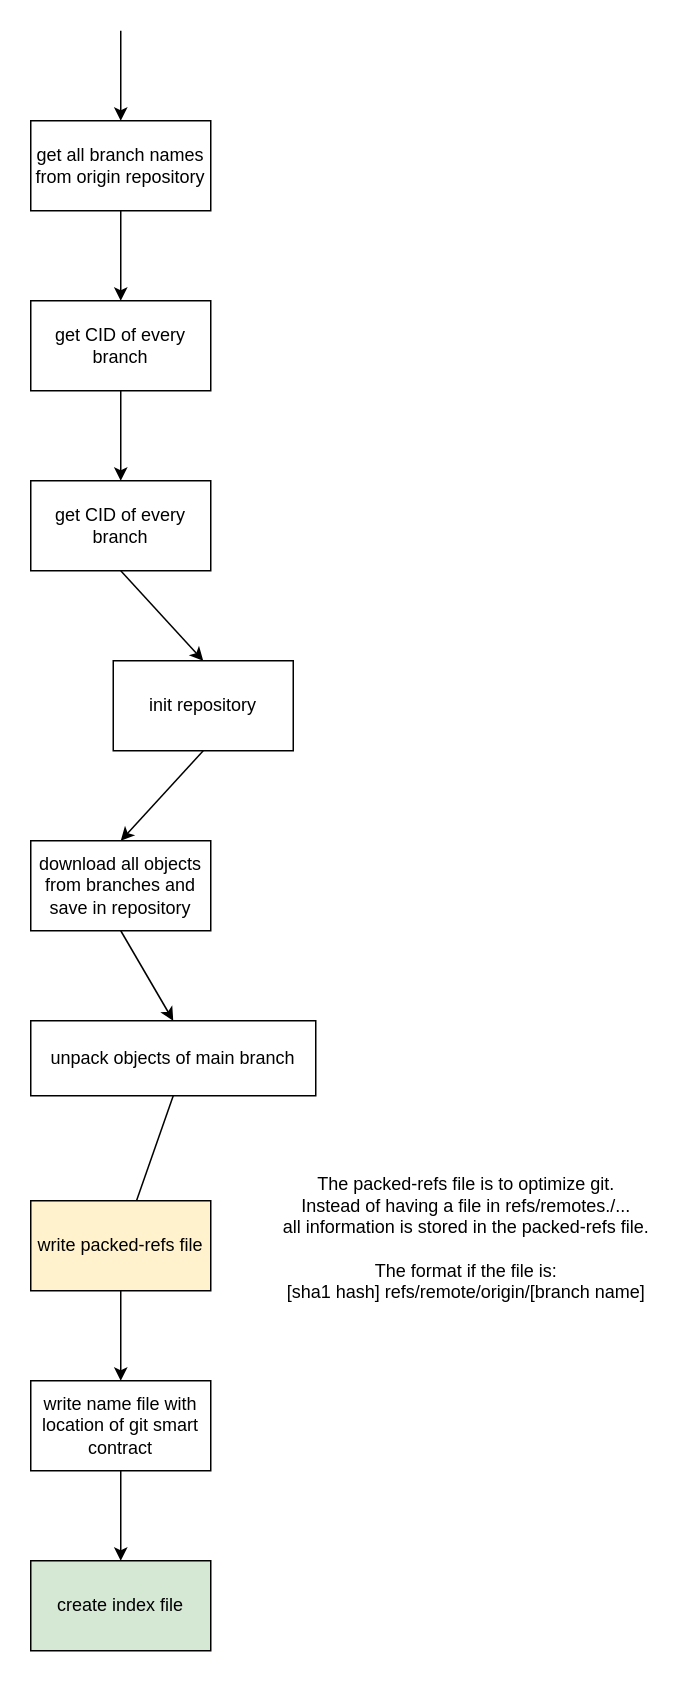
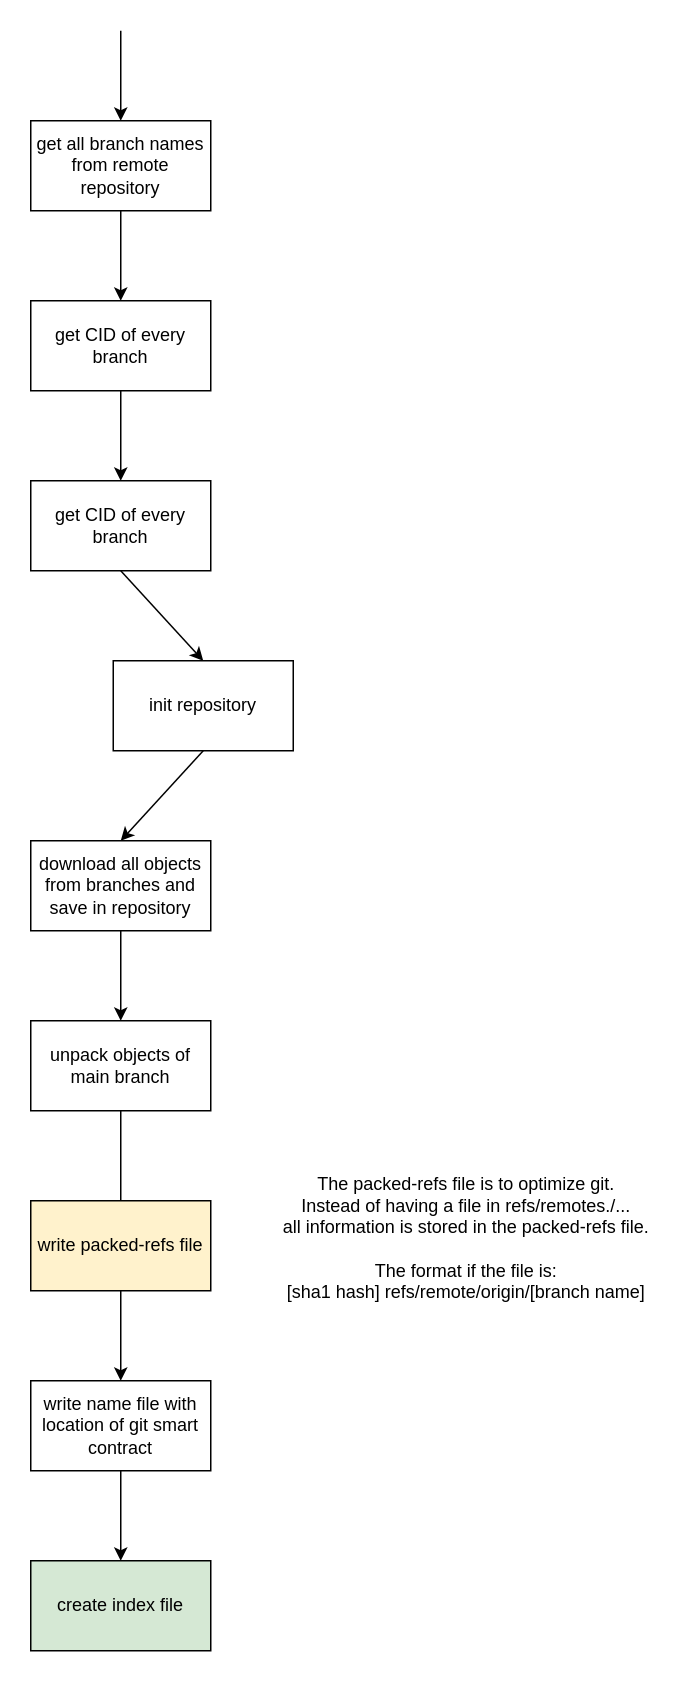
node "get all branch names from origin repository": label "get all branch names from origin repository" -> "get all branch names from remote repository"
node "unpack objects of main branch": size 285x75 -> 180x90
